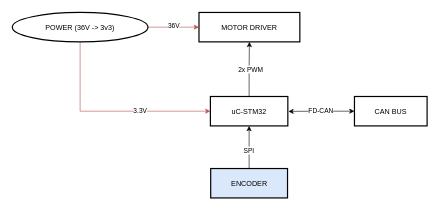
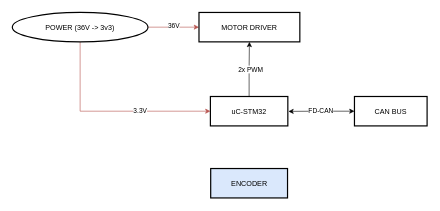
edge "ENCODER" -> "uC-STM32": removed, label "SPI"
